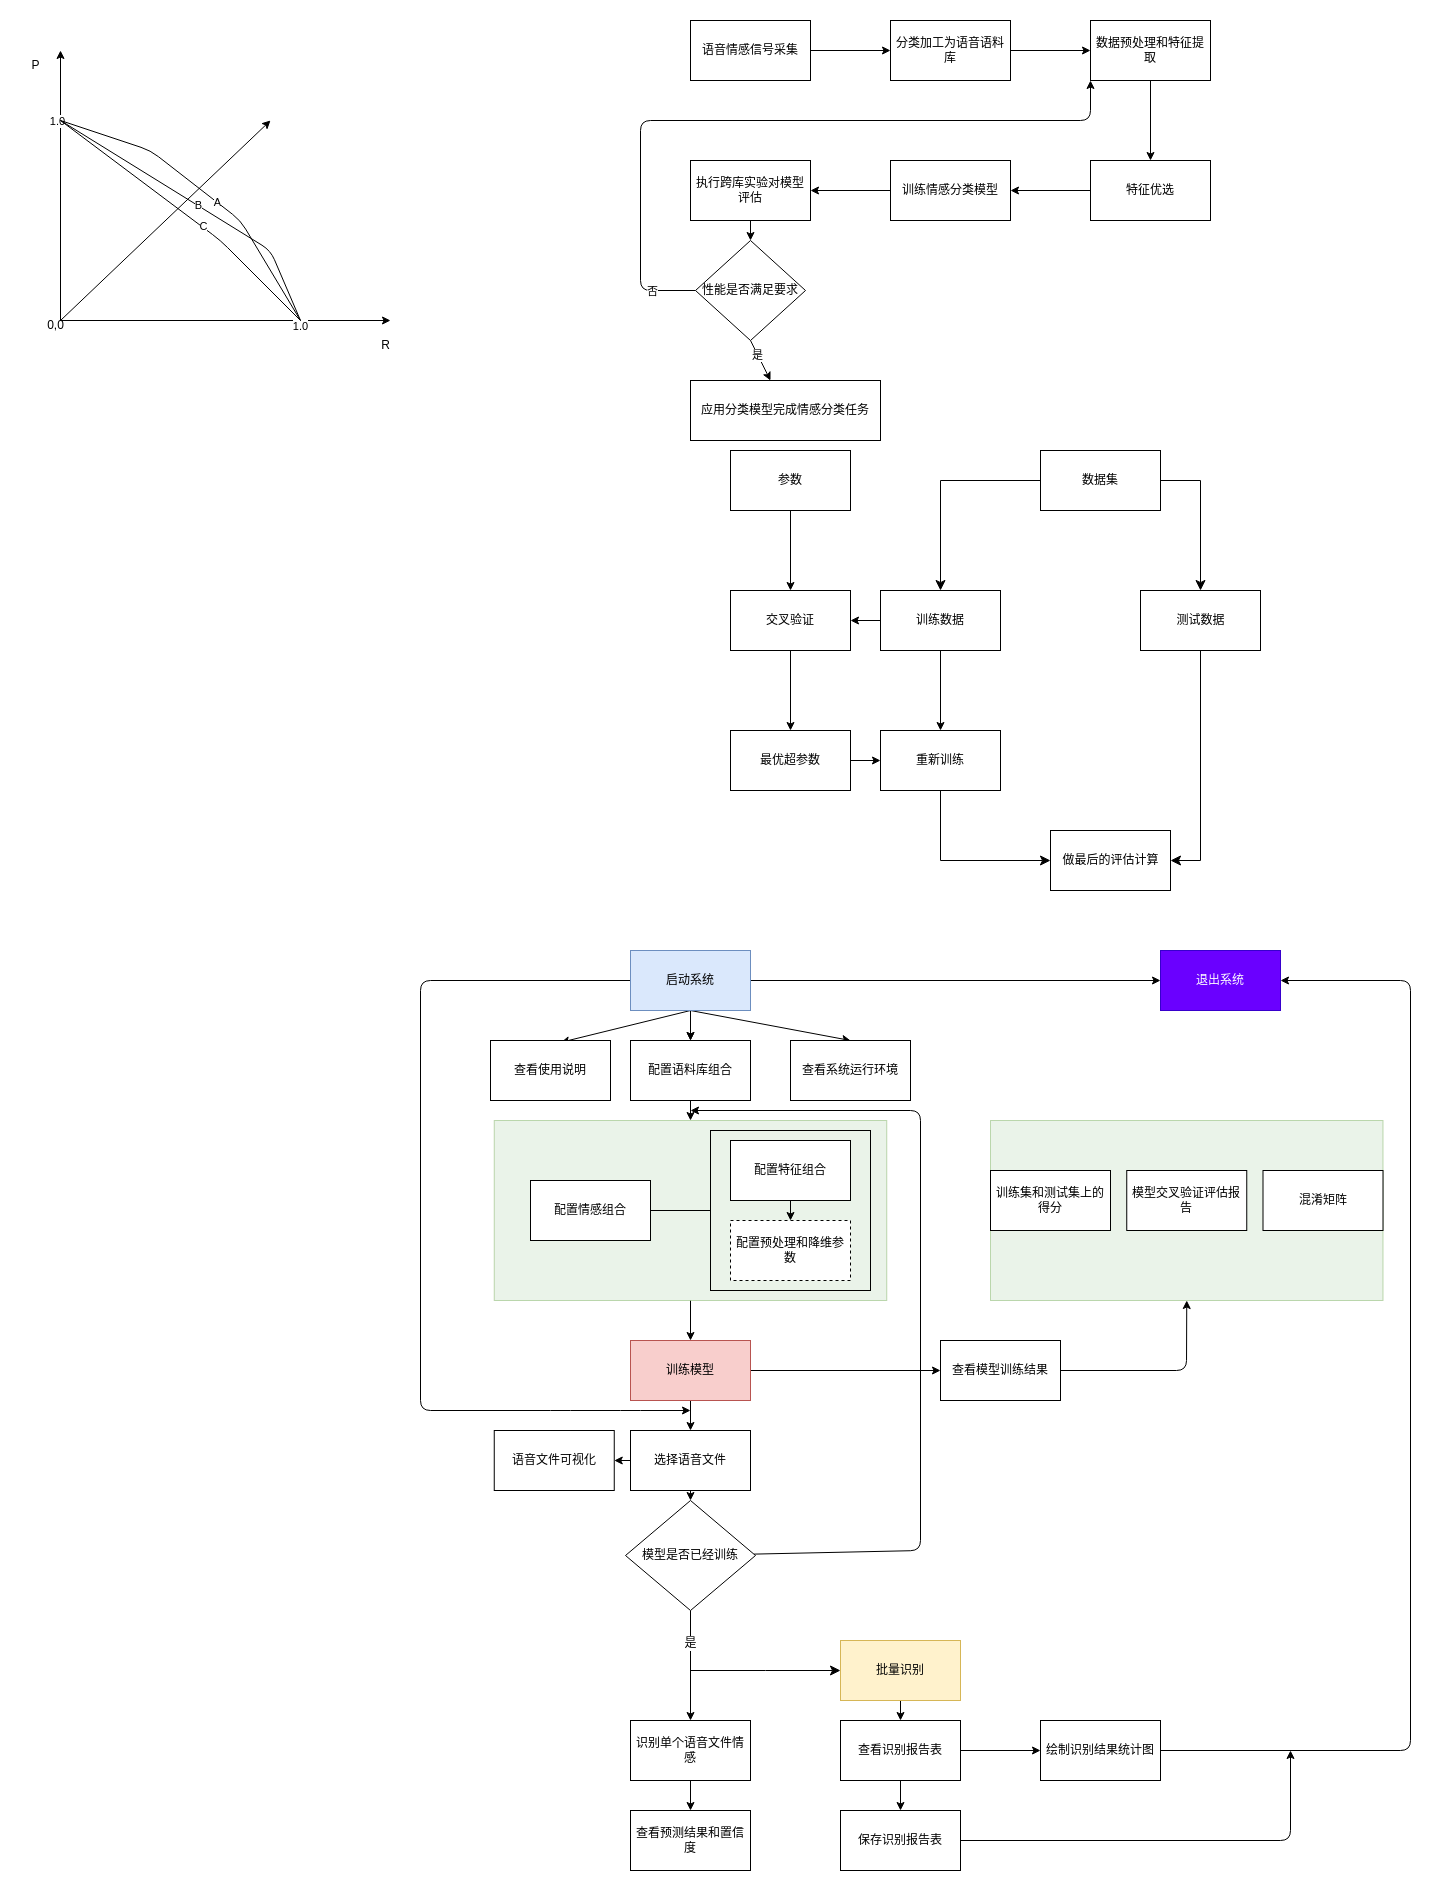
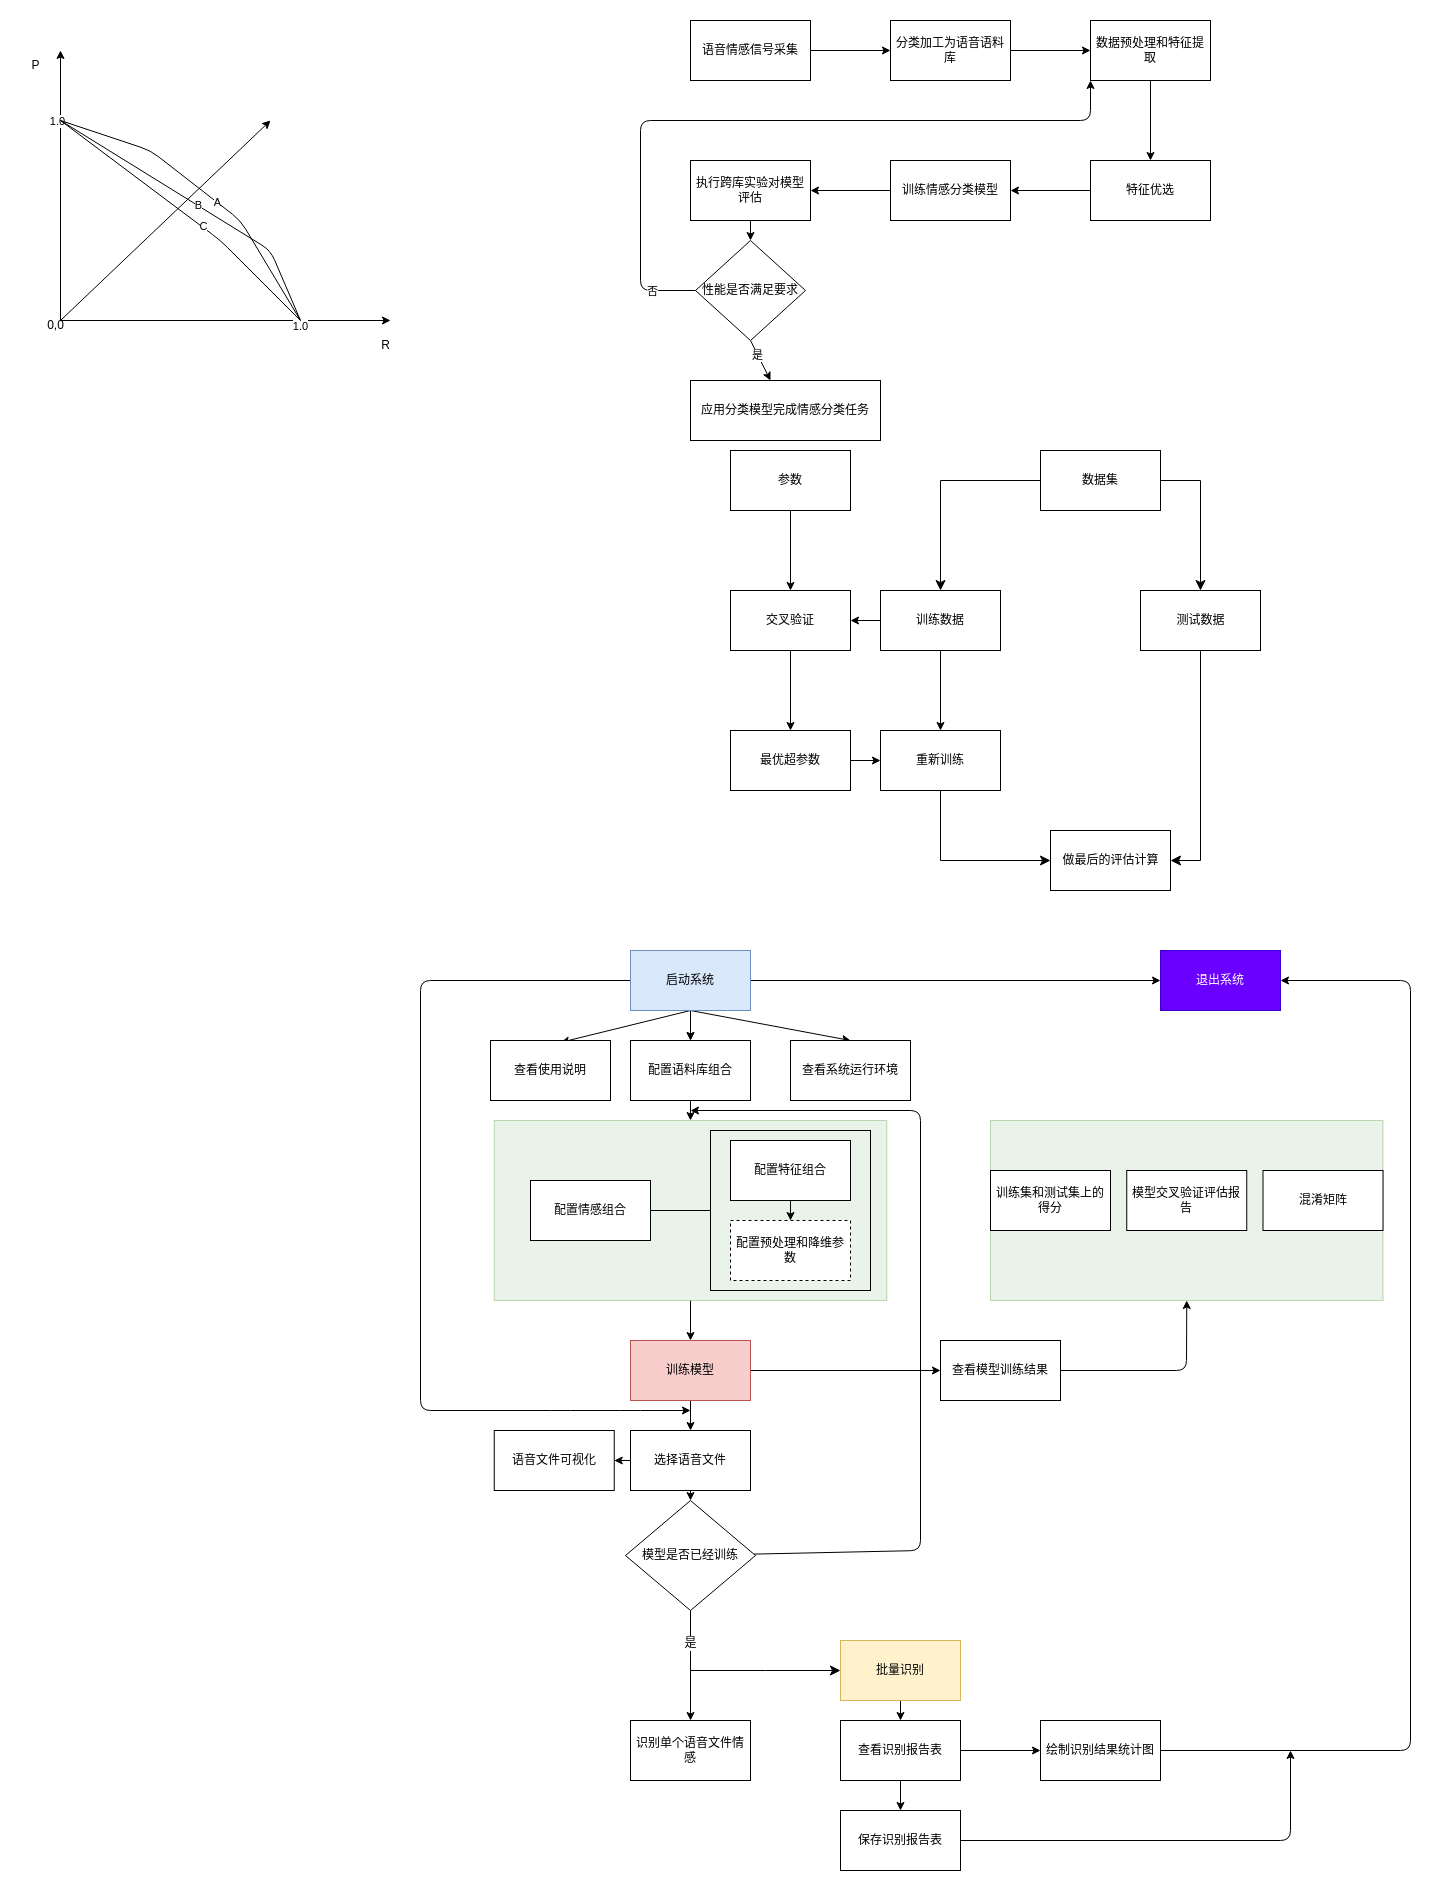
edge "识别单个语音文件情感" -> "查看预测结果和置信度": removed
node "查看预测结果和置信度": removed
